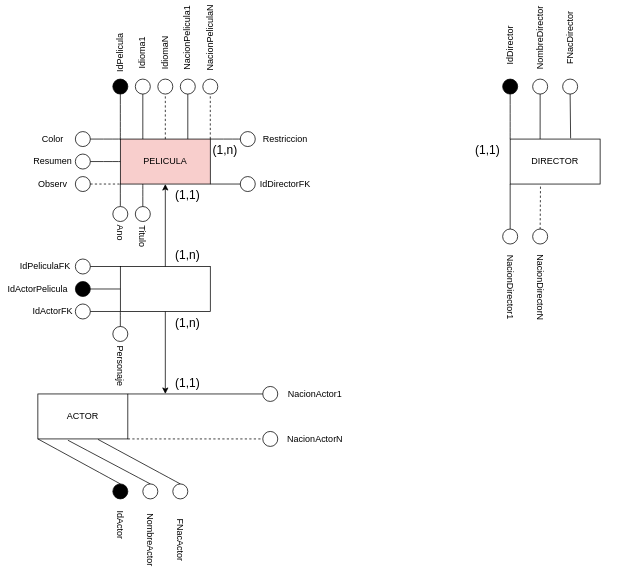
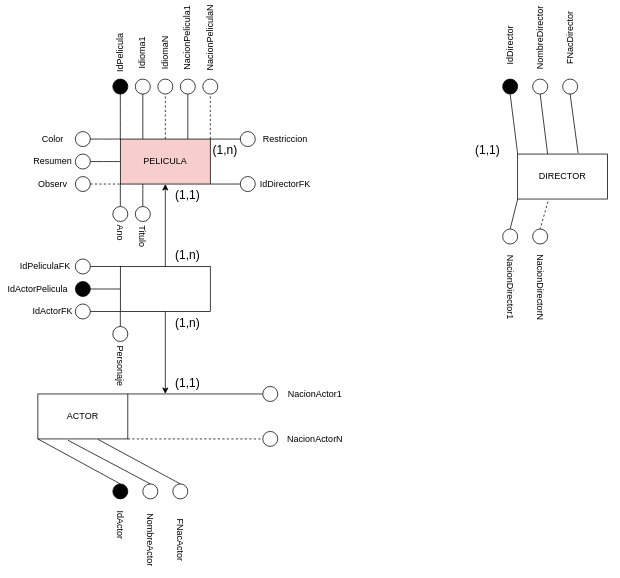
node "DIRECTOR": moved (555, 162) -> (563, 177)
